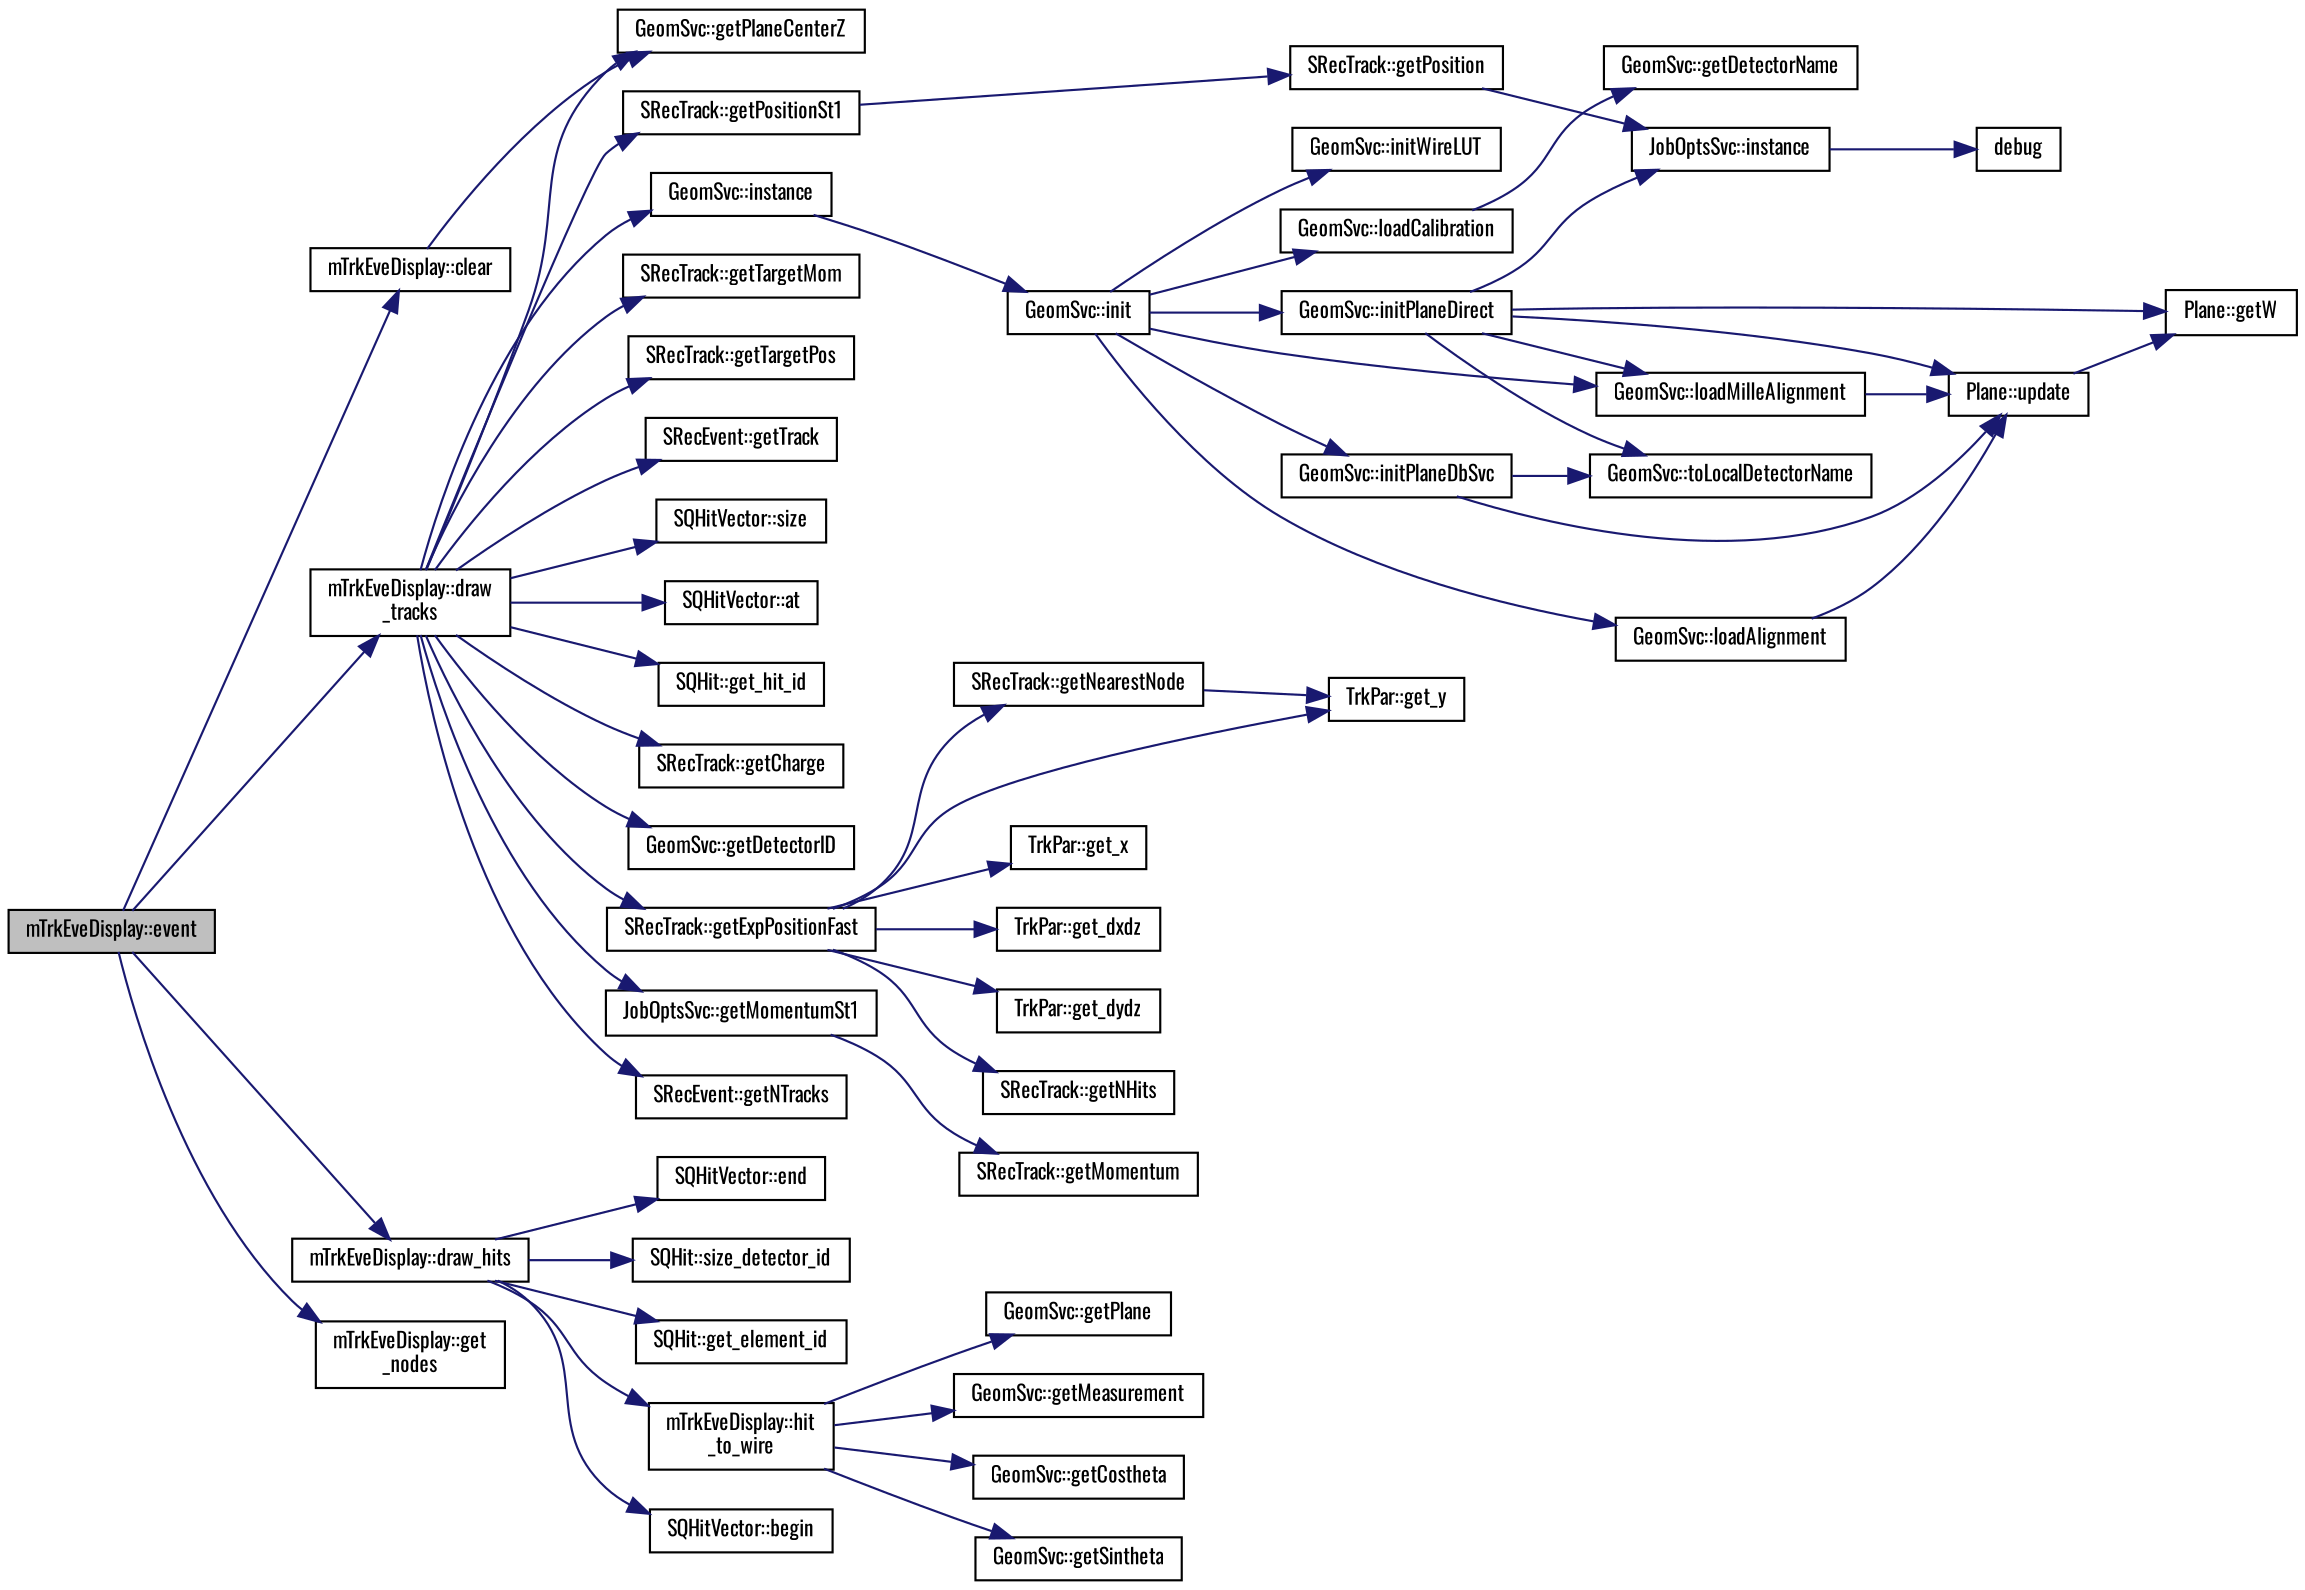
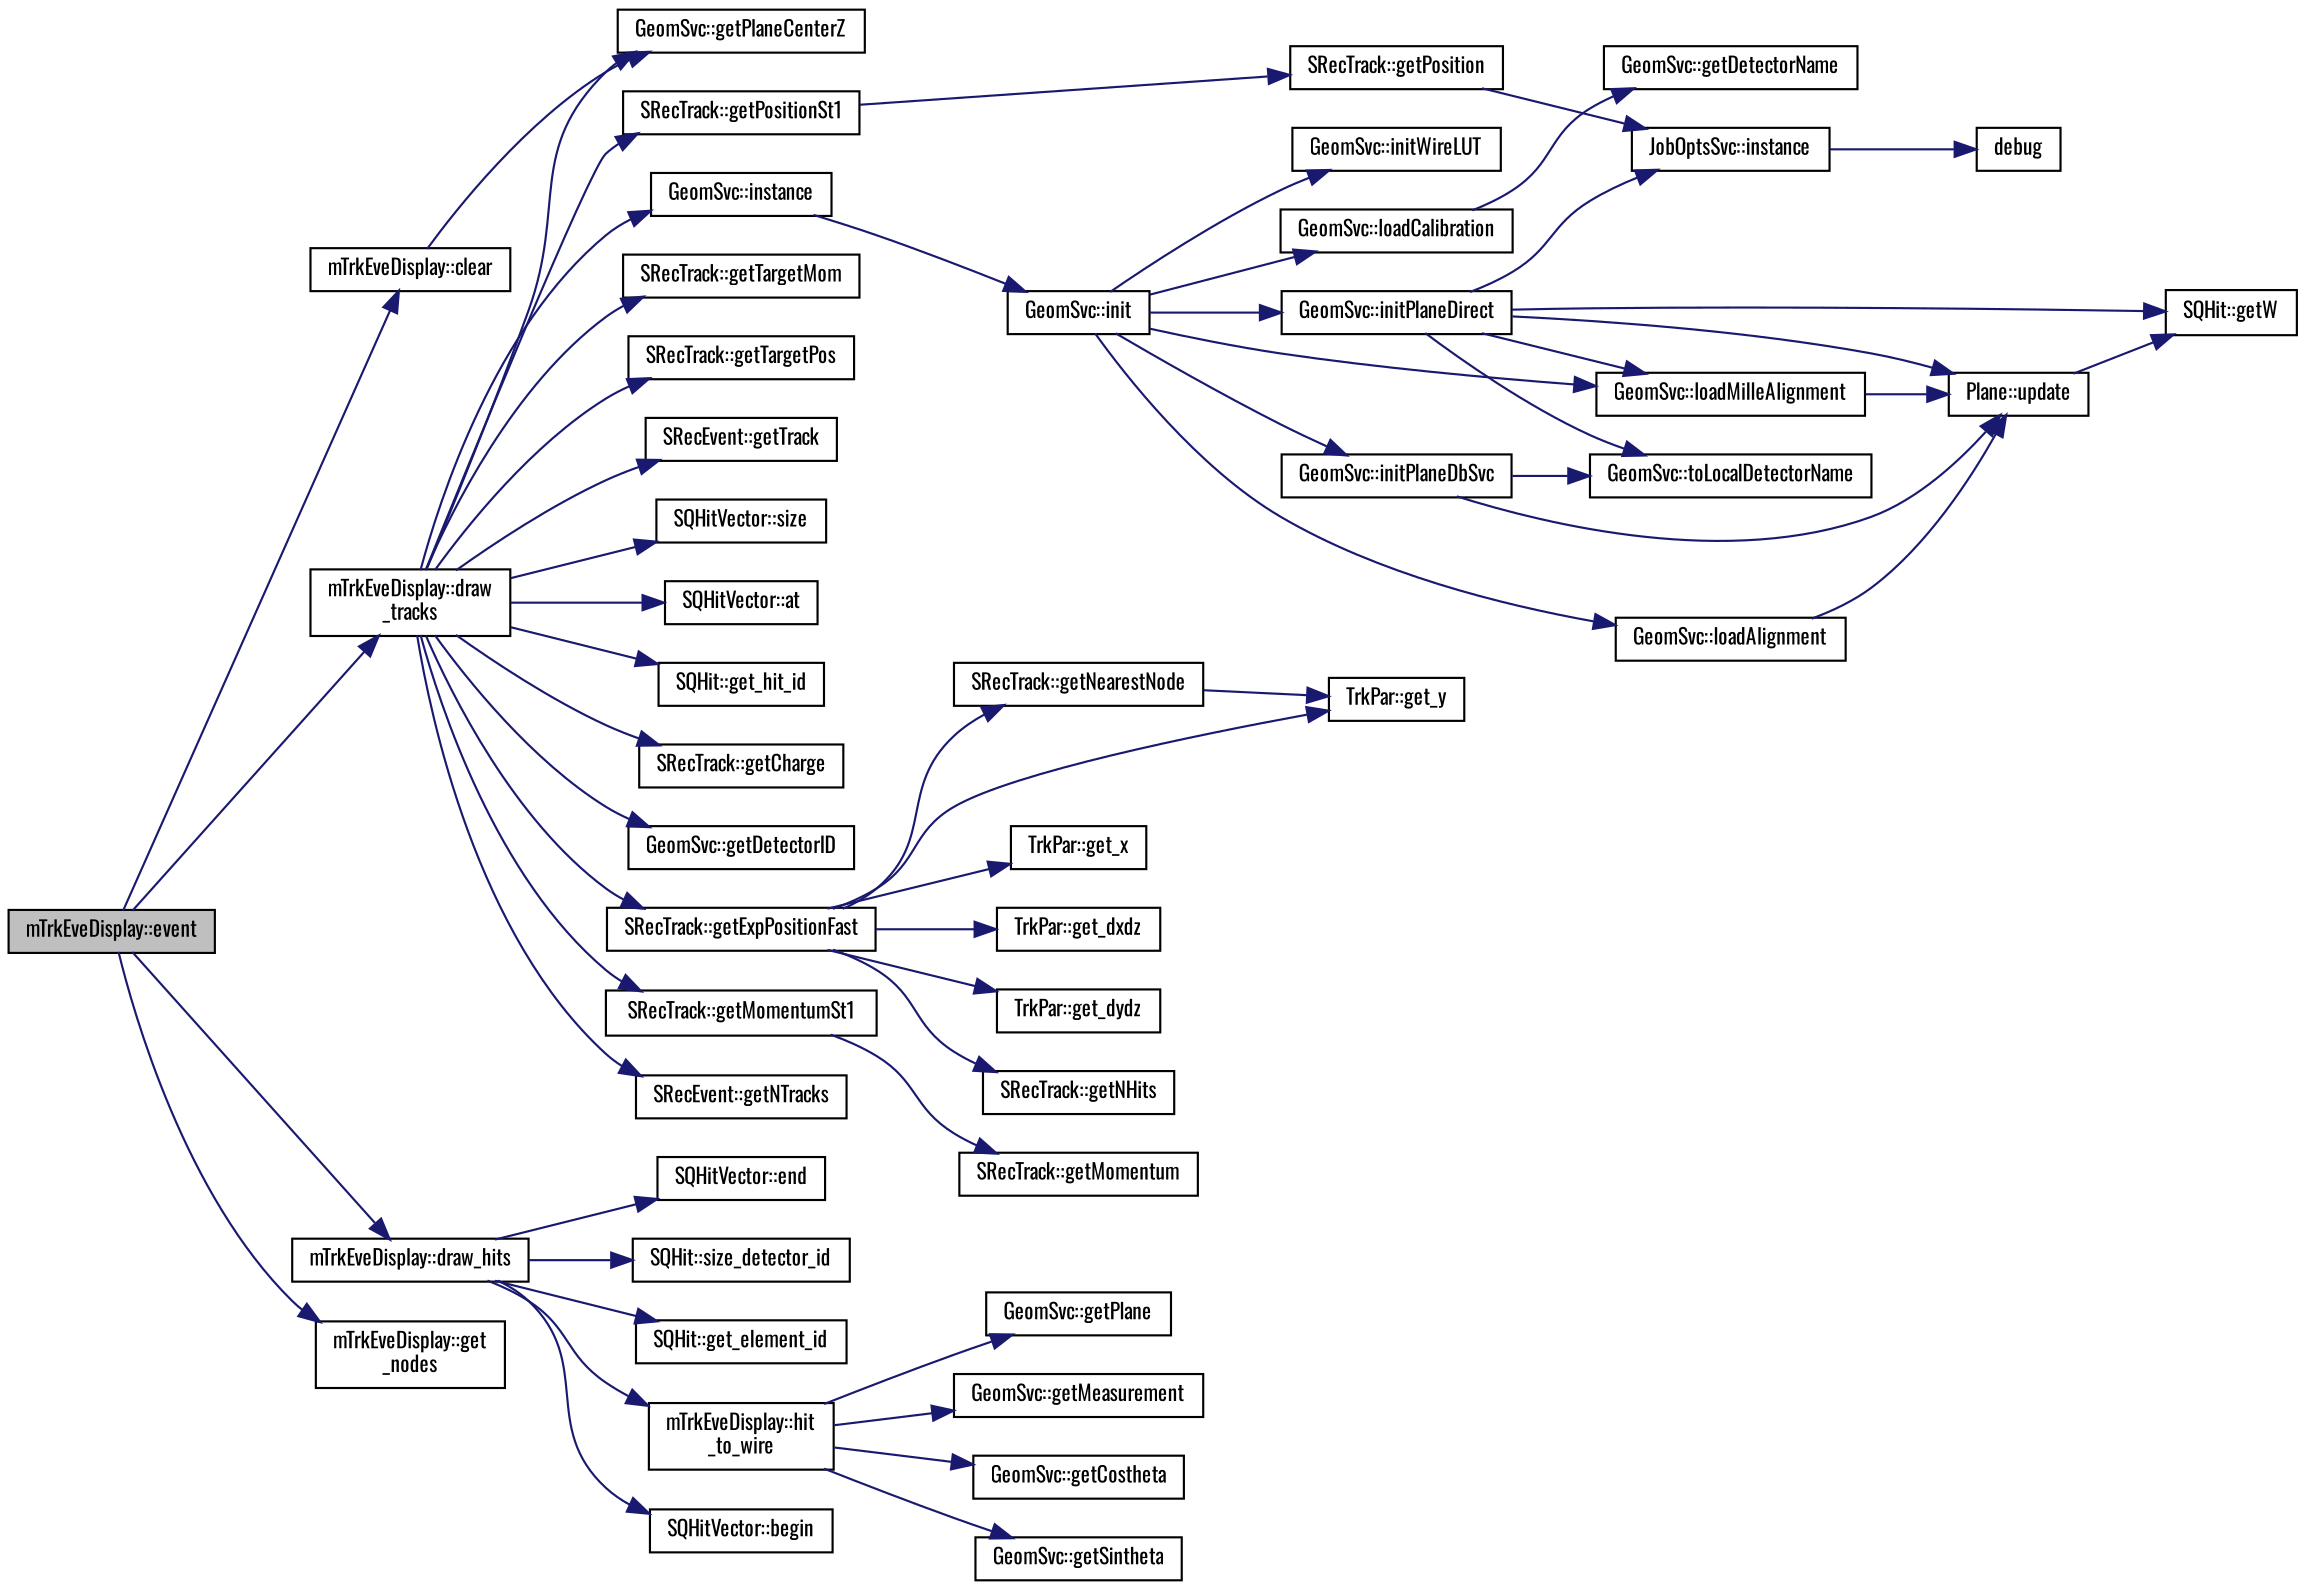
node "Plane::getW": label "Plane::getW" -> "SQHit::getW"
node "JobOptsSvc::getMomentumSt1": label "JobOptsSvc::getMomentumSt1" -> "SRecTrack::getMomentumSt1"
